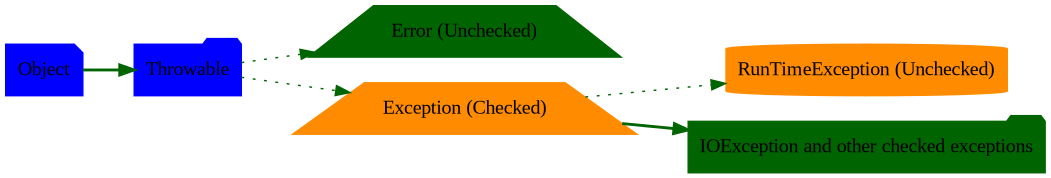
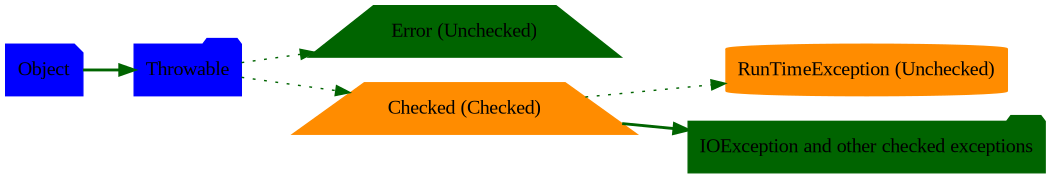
node "Exception (Checked)": label "Exception (Checked)" -> "Checked (Checked)"
